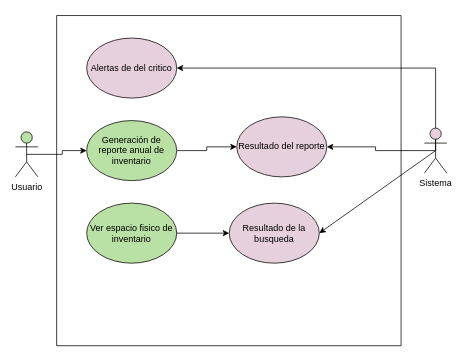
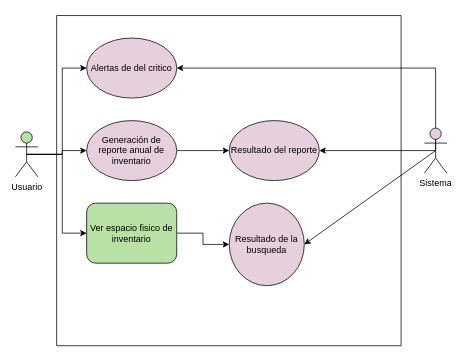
edge "Usuario" -> "Alertas de del critico": added
node "Resultado del reporte": moved (282, 147) -> (274, 150)
node "Generación de reporte anual de inventario": fillcolor #b9e0a5 -> #e6d0de
edge "Usuario" -> "Ver espacio fisico de inventario": added
node "Ver espacio fisico de inventario": shape ellipse -> rounded rectangle
node "Resultado de la busqueda": size 90x60 -> 75x83
